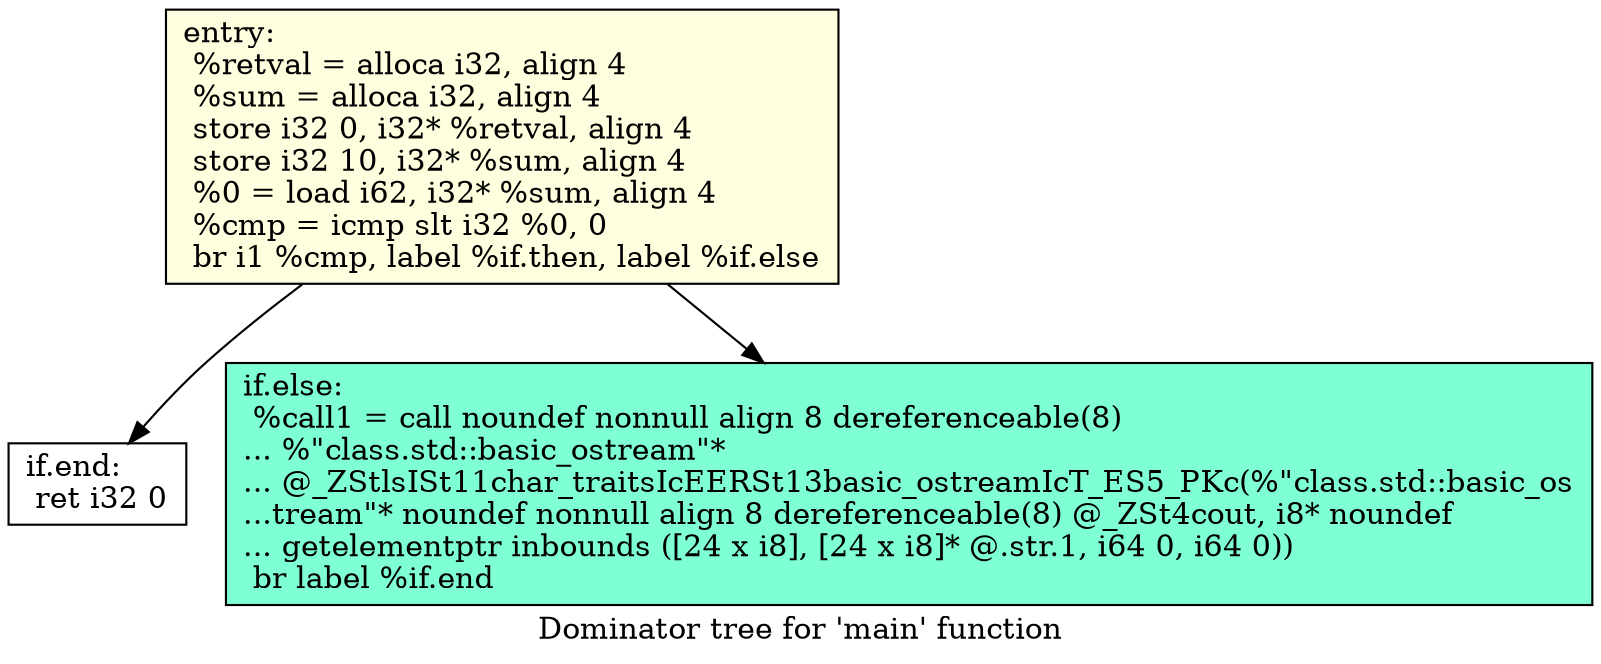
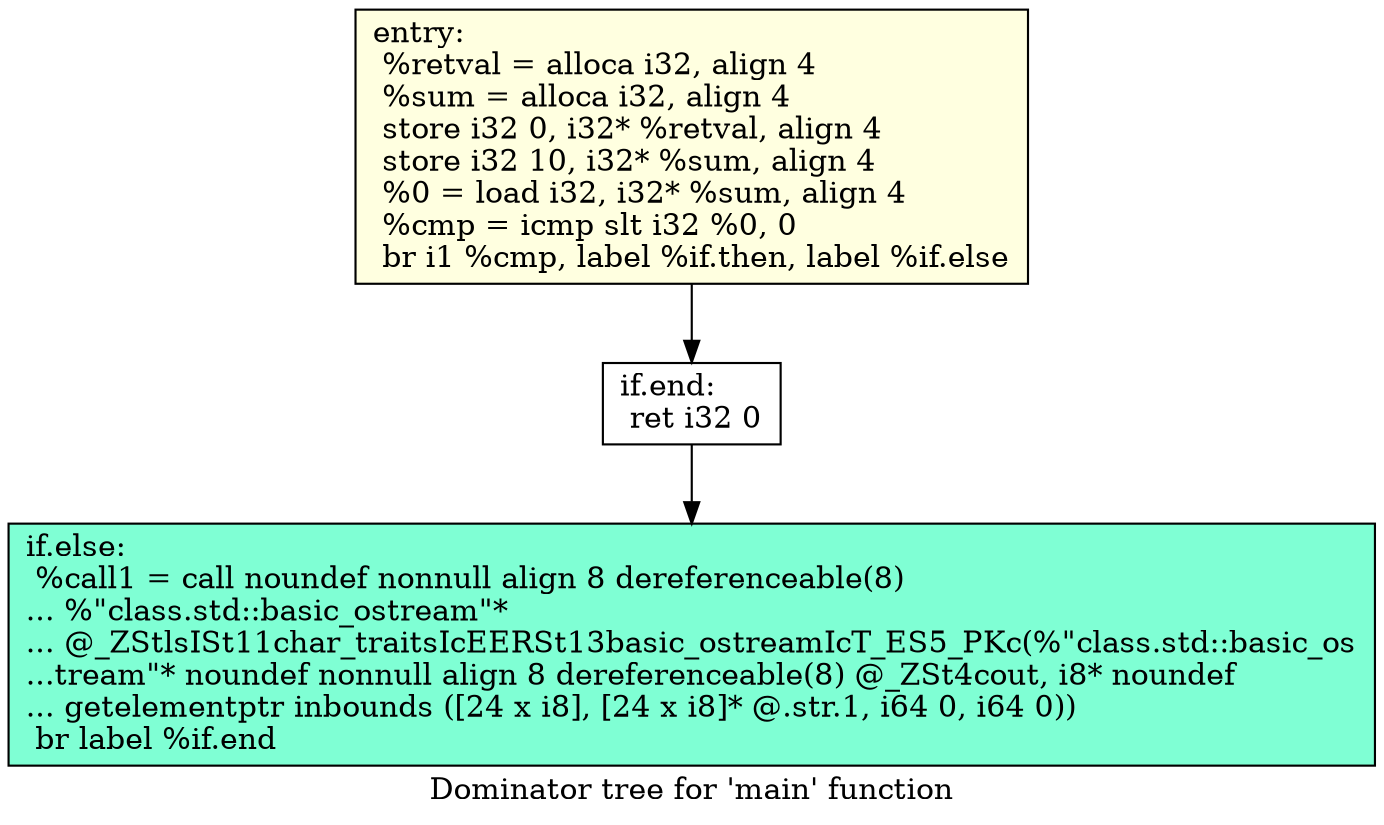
node "entry:": text "%0 = load i62, i32* %sum, align 4" -> "%0 = load i32, i32* %sum, align 4"
edge "entry:" -> "if.else:": now "if.end:" -> "if.else:"
